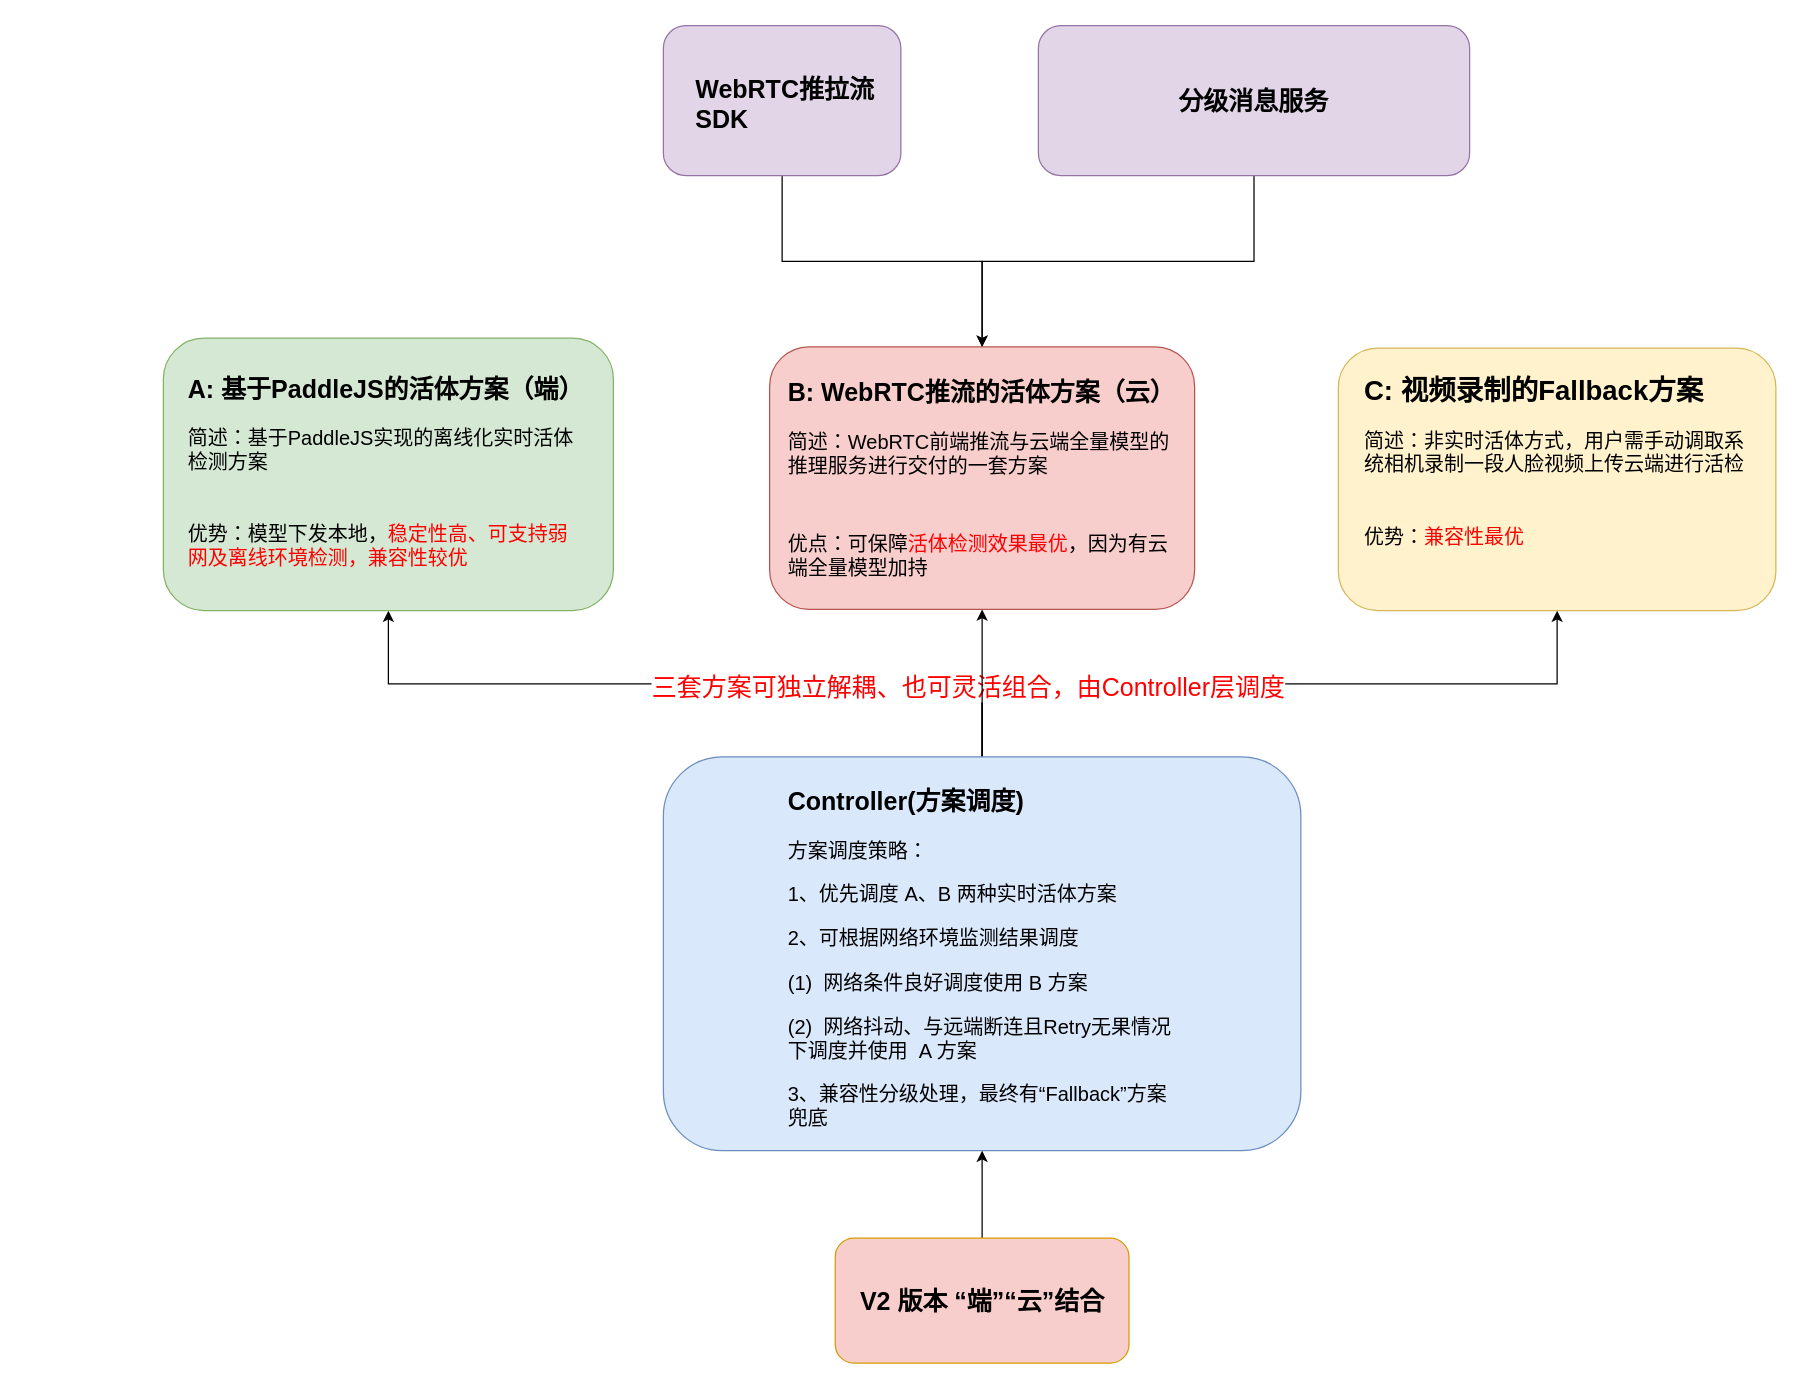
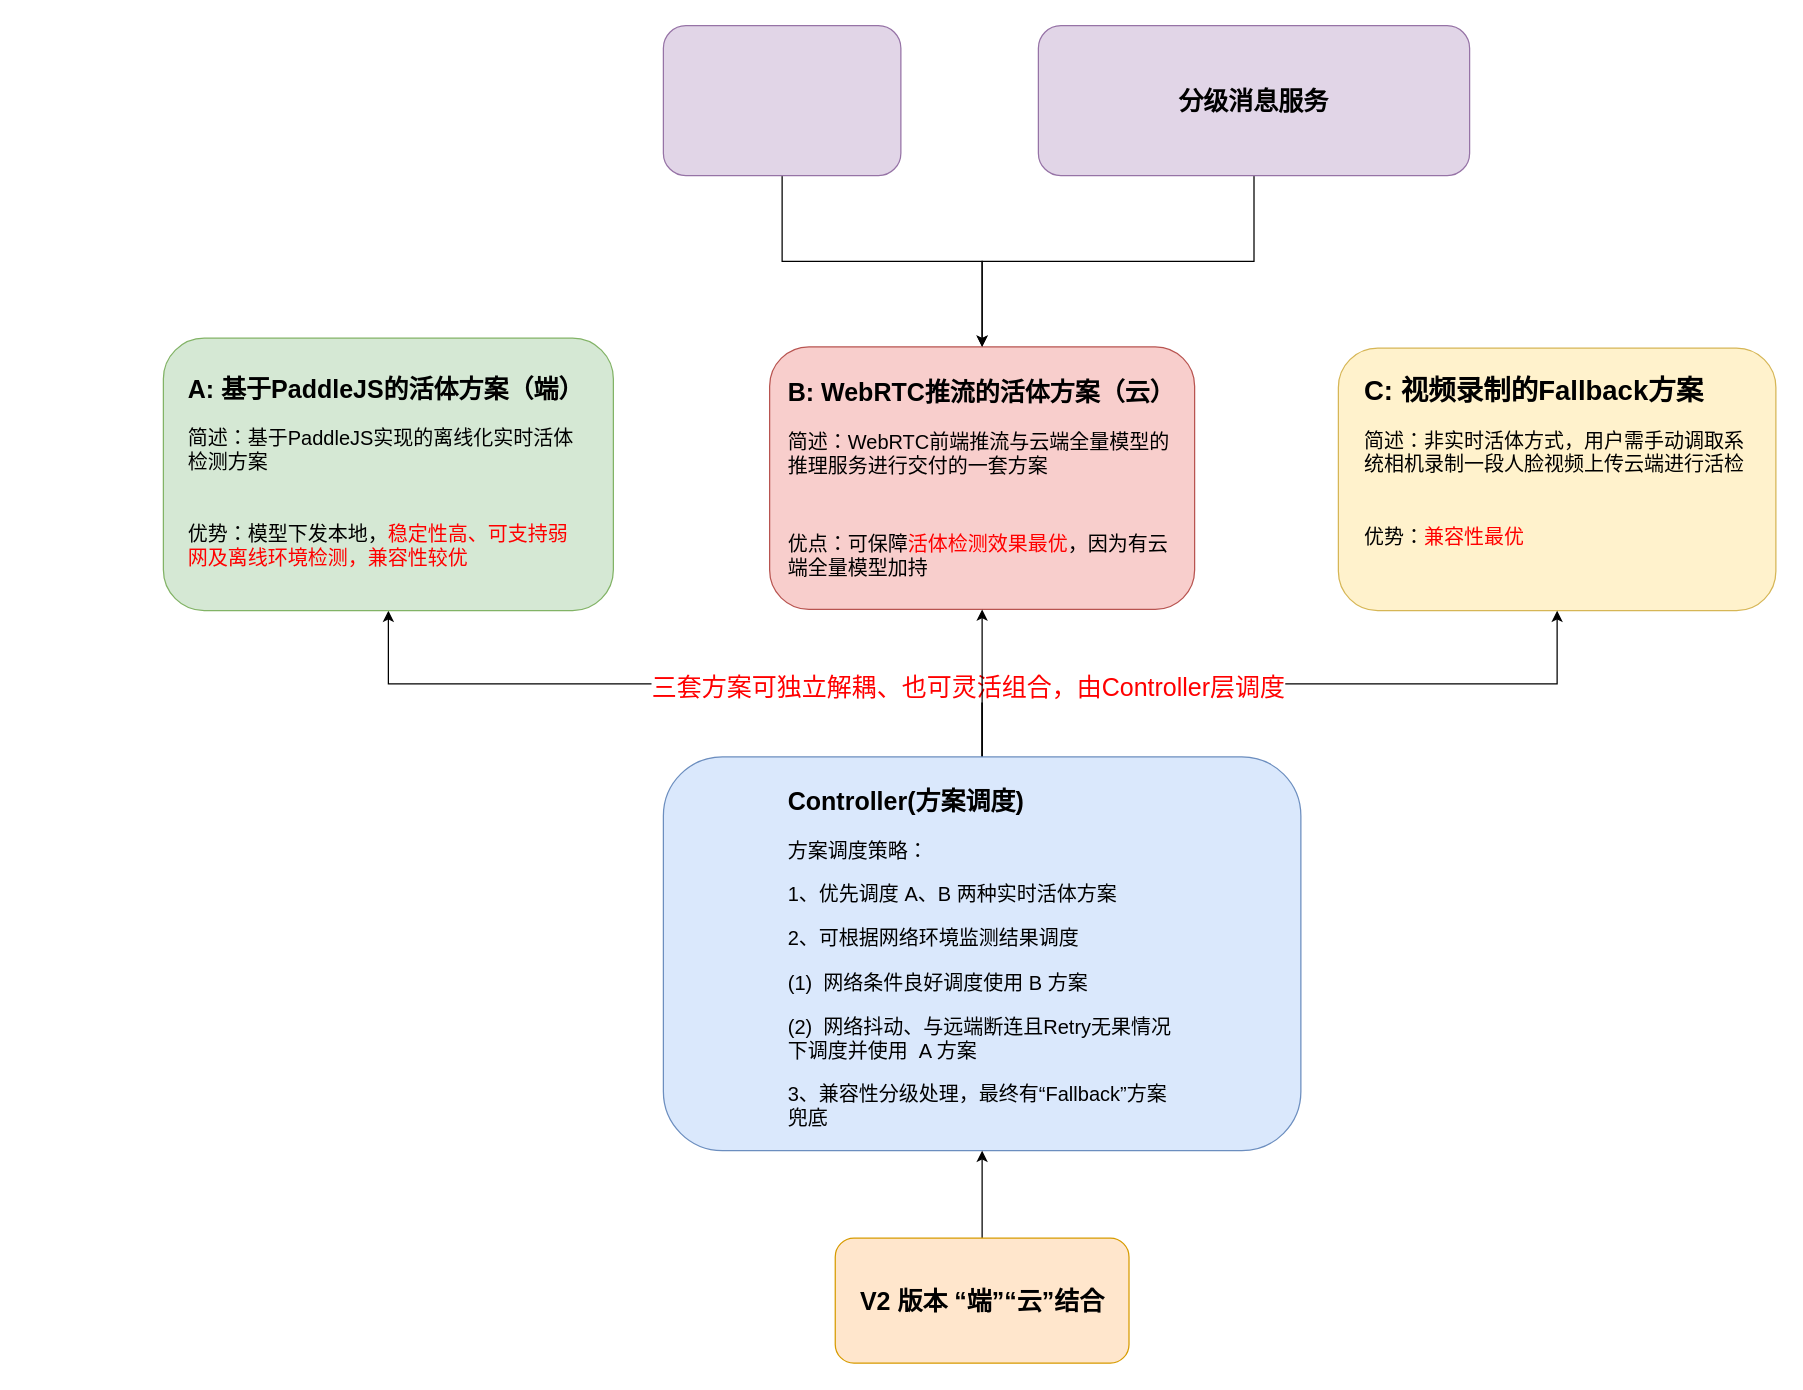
node "WebRTC推拉流SDK": removed
node "V2 版本 “端”“云”结合": fillcolor #f8cecc -> #ffe6cc
